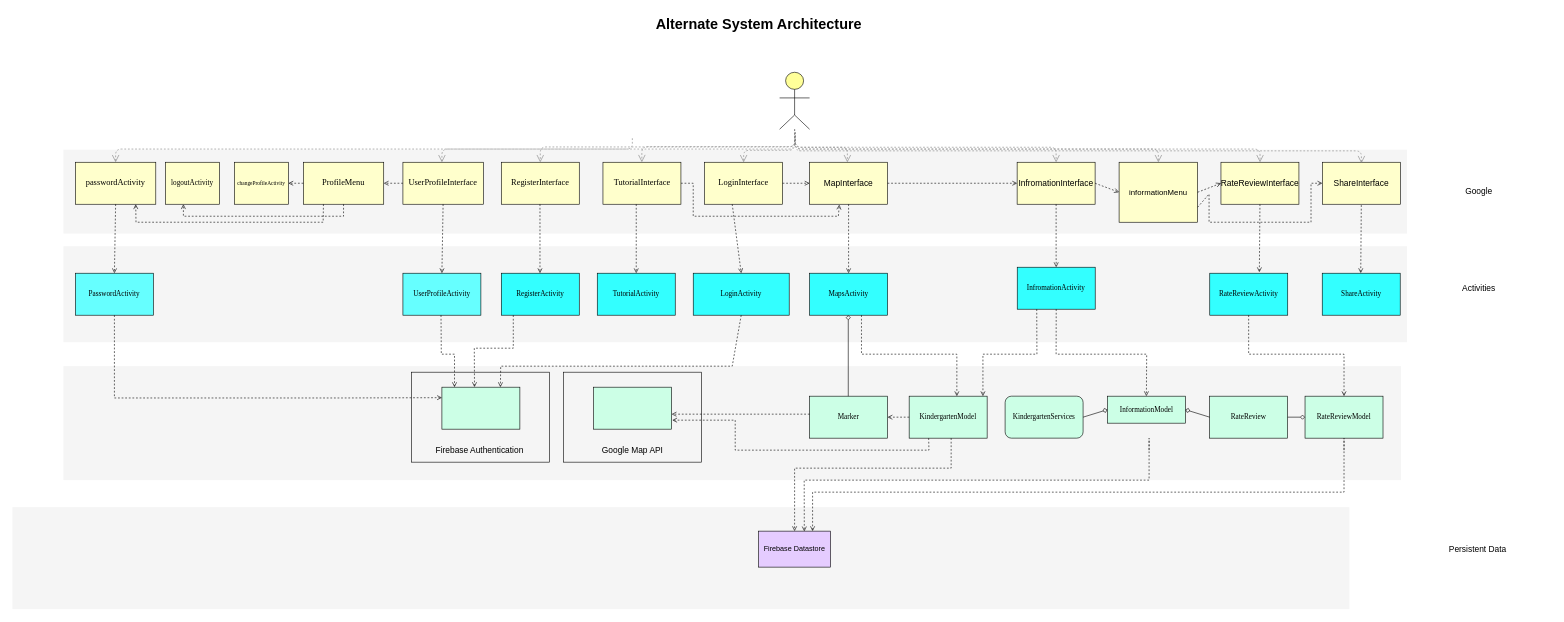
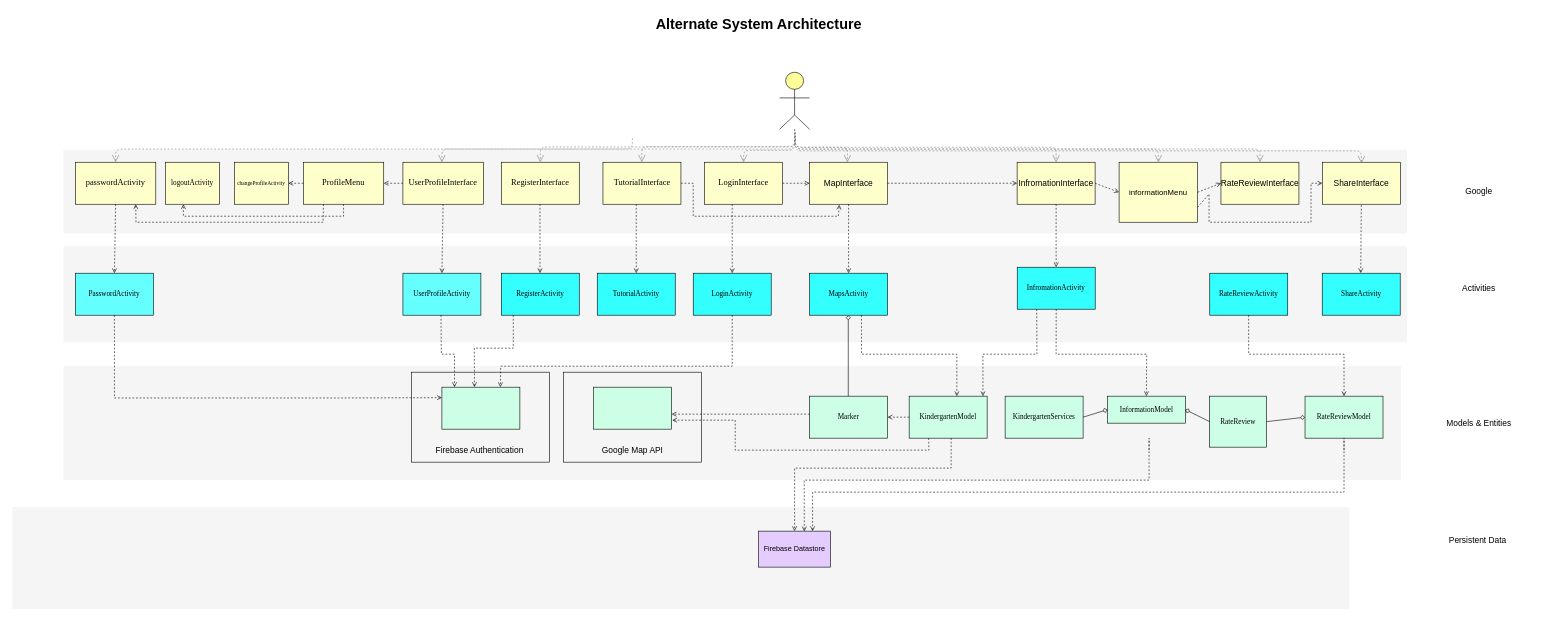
edge "RateReviewInterface" -> "RateReviewActivity": removed
node "LoginActivity": size 96x42 -> 78x42
node "KindergartenServices": shape rounded rectangle -> rectangle
node "RateReview": size 78x42 -> 57x51
node "Models & Entities": added
node "Persistent Data": moved (1479, 549) -> (1479, 540)
